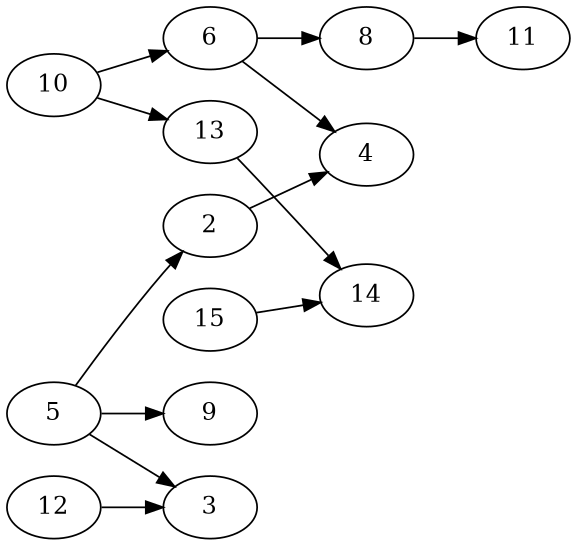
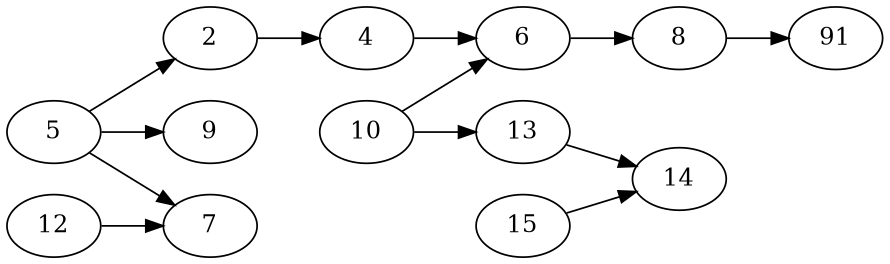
node "11": label "11" -> "91"
edge "6" -> "4": reversed
node "3": label "3" -> "7"
